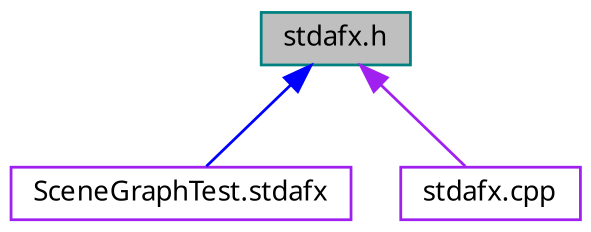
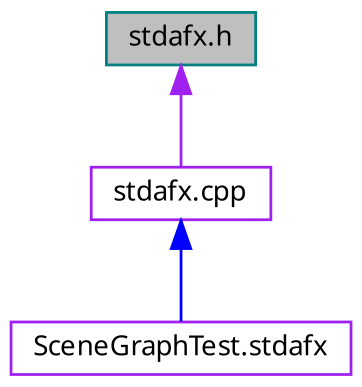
edge "SceneGraphTest.stdafx" -> "stdafx.h": now "SceneGraphTest.stdafx" -> "stdafx.cpp"
